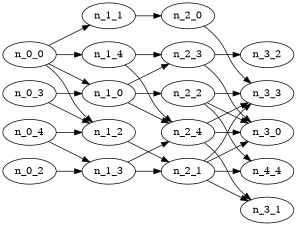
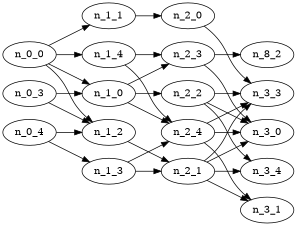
node "n_3_2": label "n_3_2" -> "n_8_2"
node "n_0_2": removed
node "n_4_4": label "n_4_4" -> "n_3_4"
